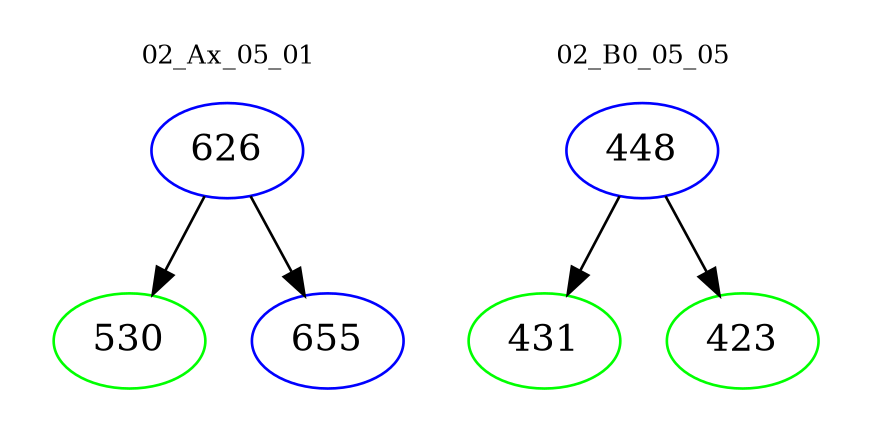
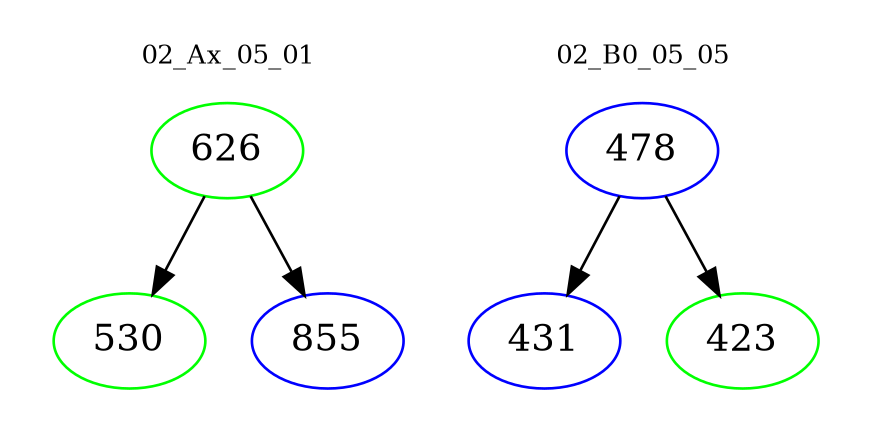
node "626": color blue -> green
node "448": label "448" -> "478"
node "655": label "655" -> "855"
node "431": color green -> blue
